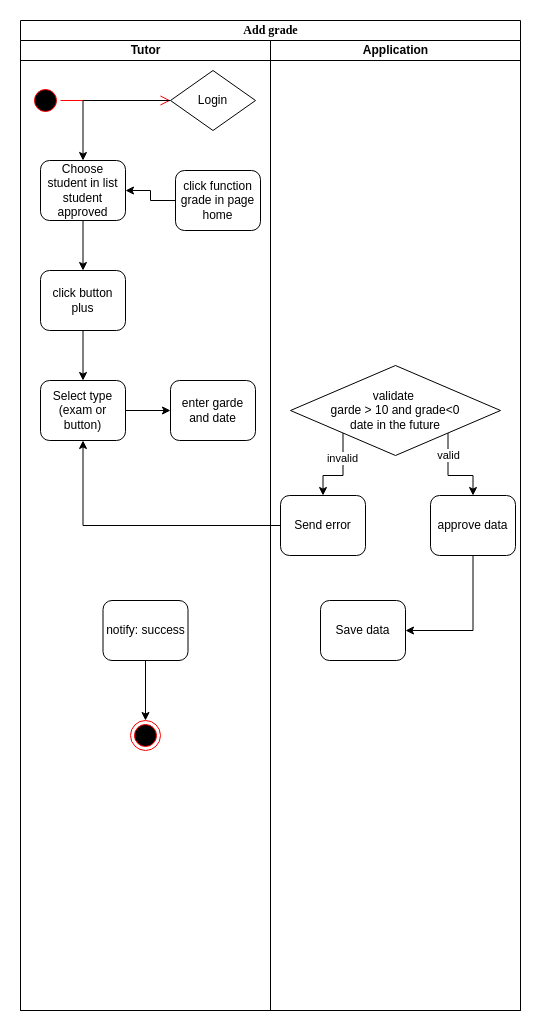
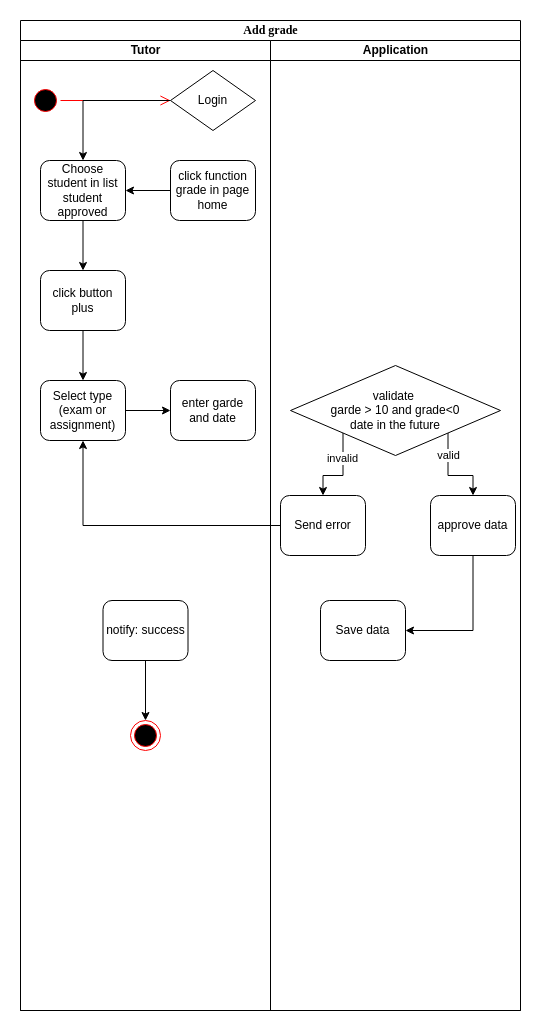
node "click function grade in page home": moved (218, 201) -> (213, 191)
node "Select type (exam or button)": label "Select type (exam or button)" -> "Select type (exam or assignment)"
